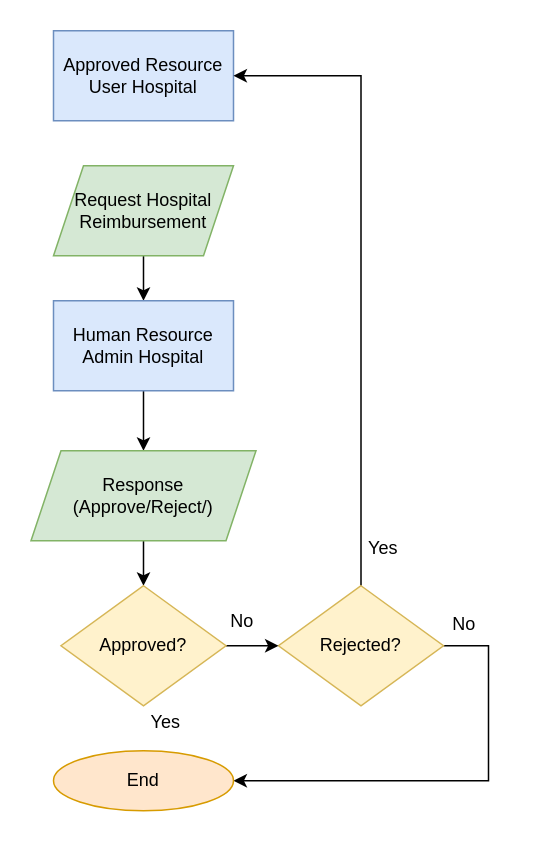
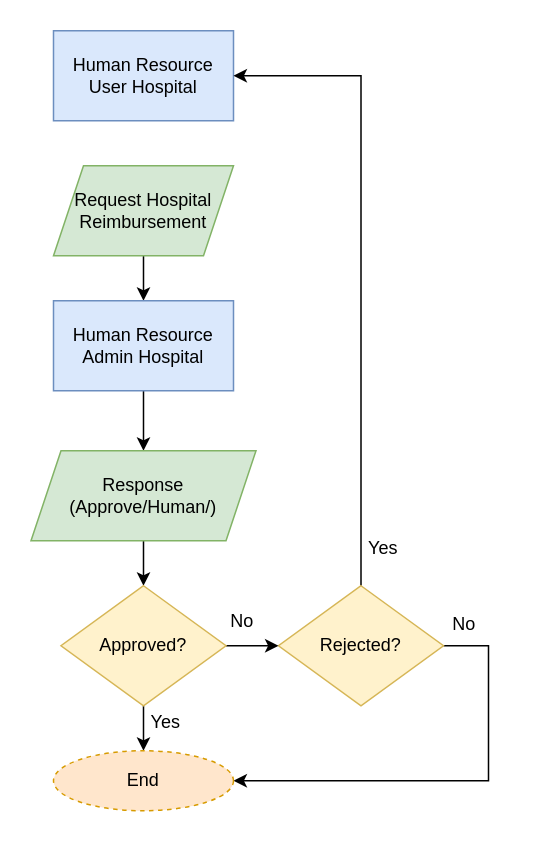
node "Approved Resource User Hospital": label "Approved Resource User Hospital" -> "Human Resource User Hospital"
node "Response (Approve/Reject/)": label "Response (Approve/Reject/)" -> "Response (Approve/Human/)"
edge "Approved?" -> "End": added
node "End": style solid -> dashed
